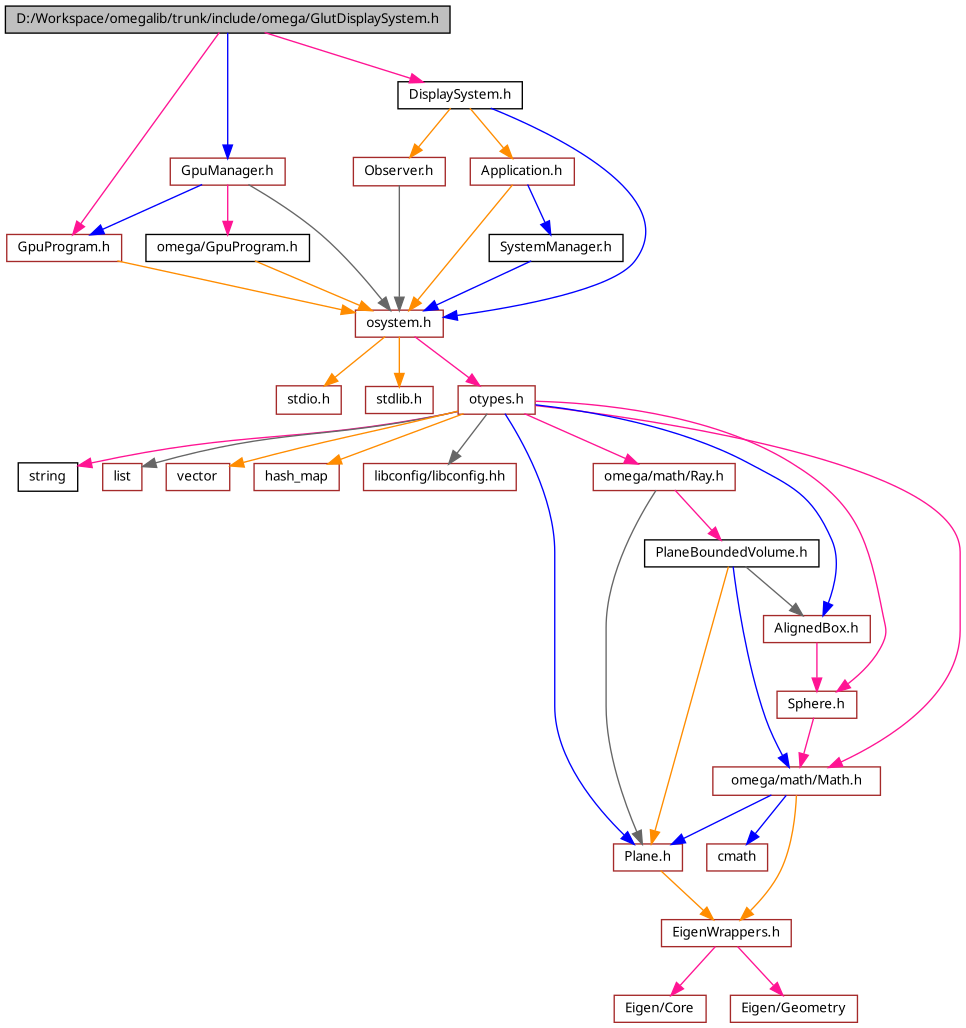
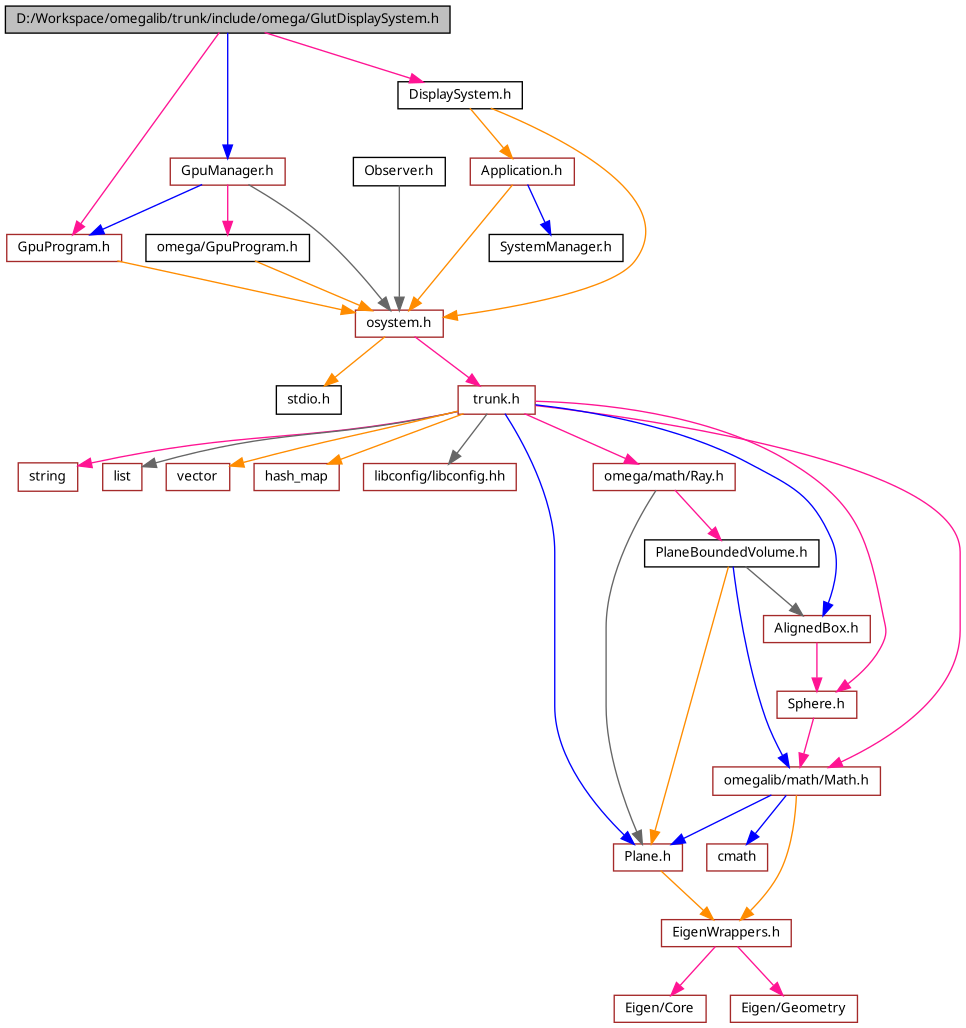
edge "DisplaySystem.h" -> "Observer.h": removed
node "Observer.h": color brown -> black
edge "DisplaySystem.h" -> "osystem.h": color blue -> darkorange
edge "SystemManager.h" -> "osystem.h": removed
node "stdio.h": color brown -> black
node "stdlib.h": removed
node "otypes.h": label "otypes.h" -> "trunk.h"
node "string": color black -> brown
node "omega/math/Math.h": label "omega/math/Math.h" -> "omegalib/math/Math.h"
